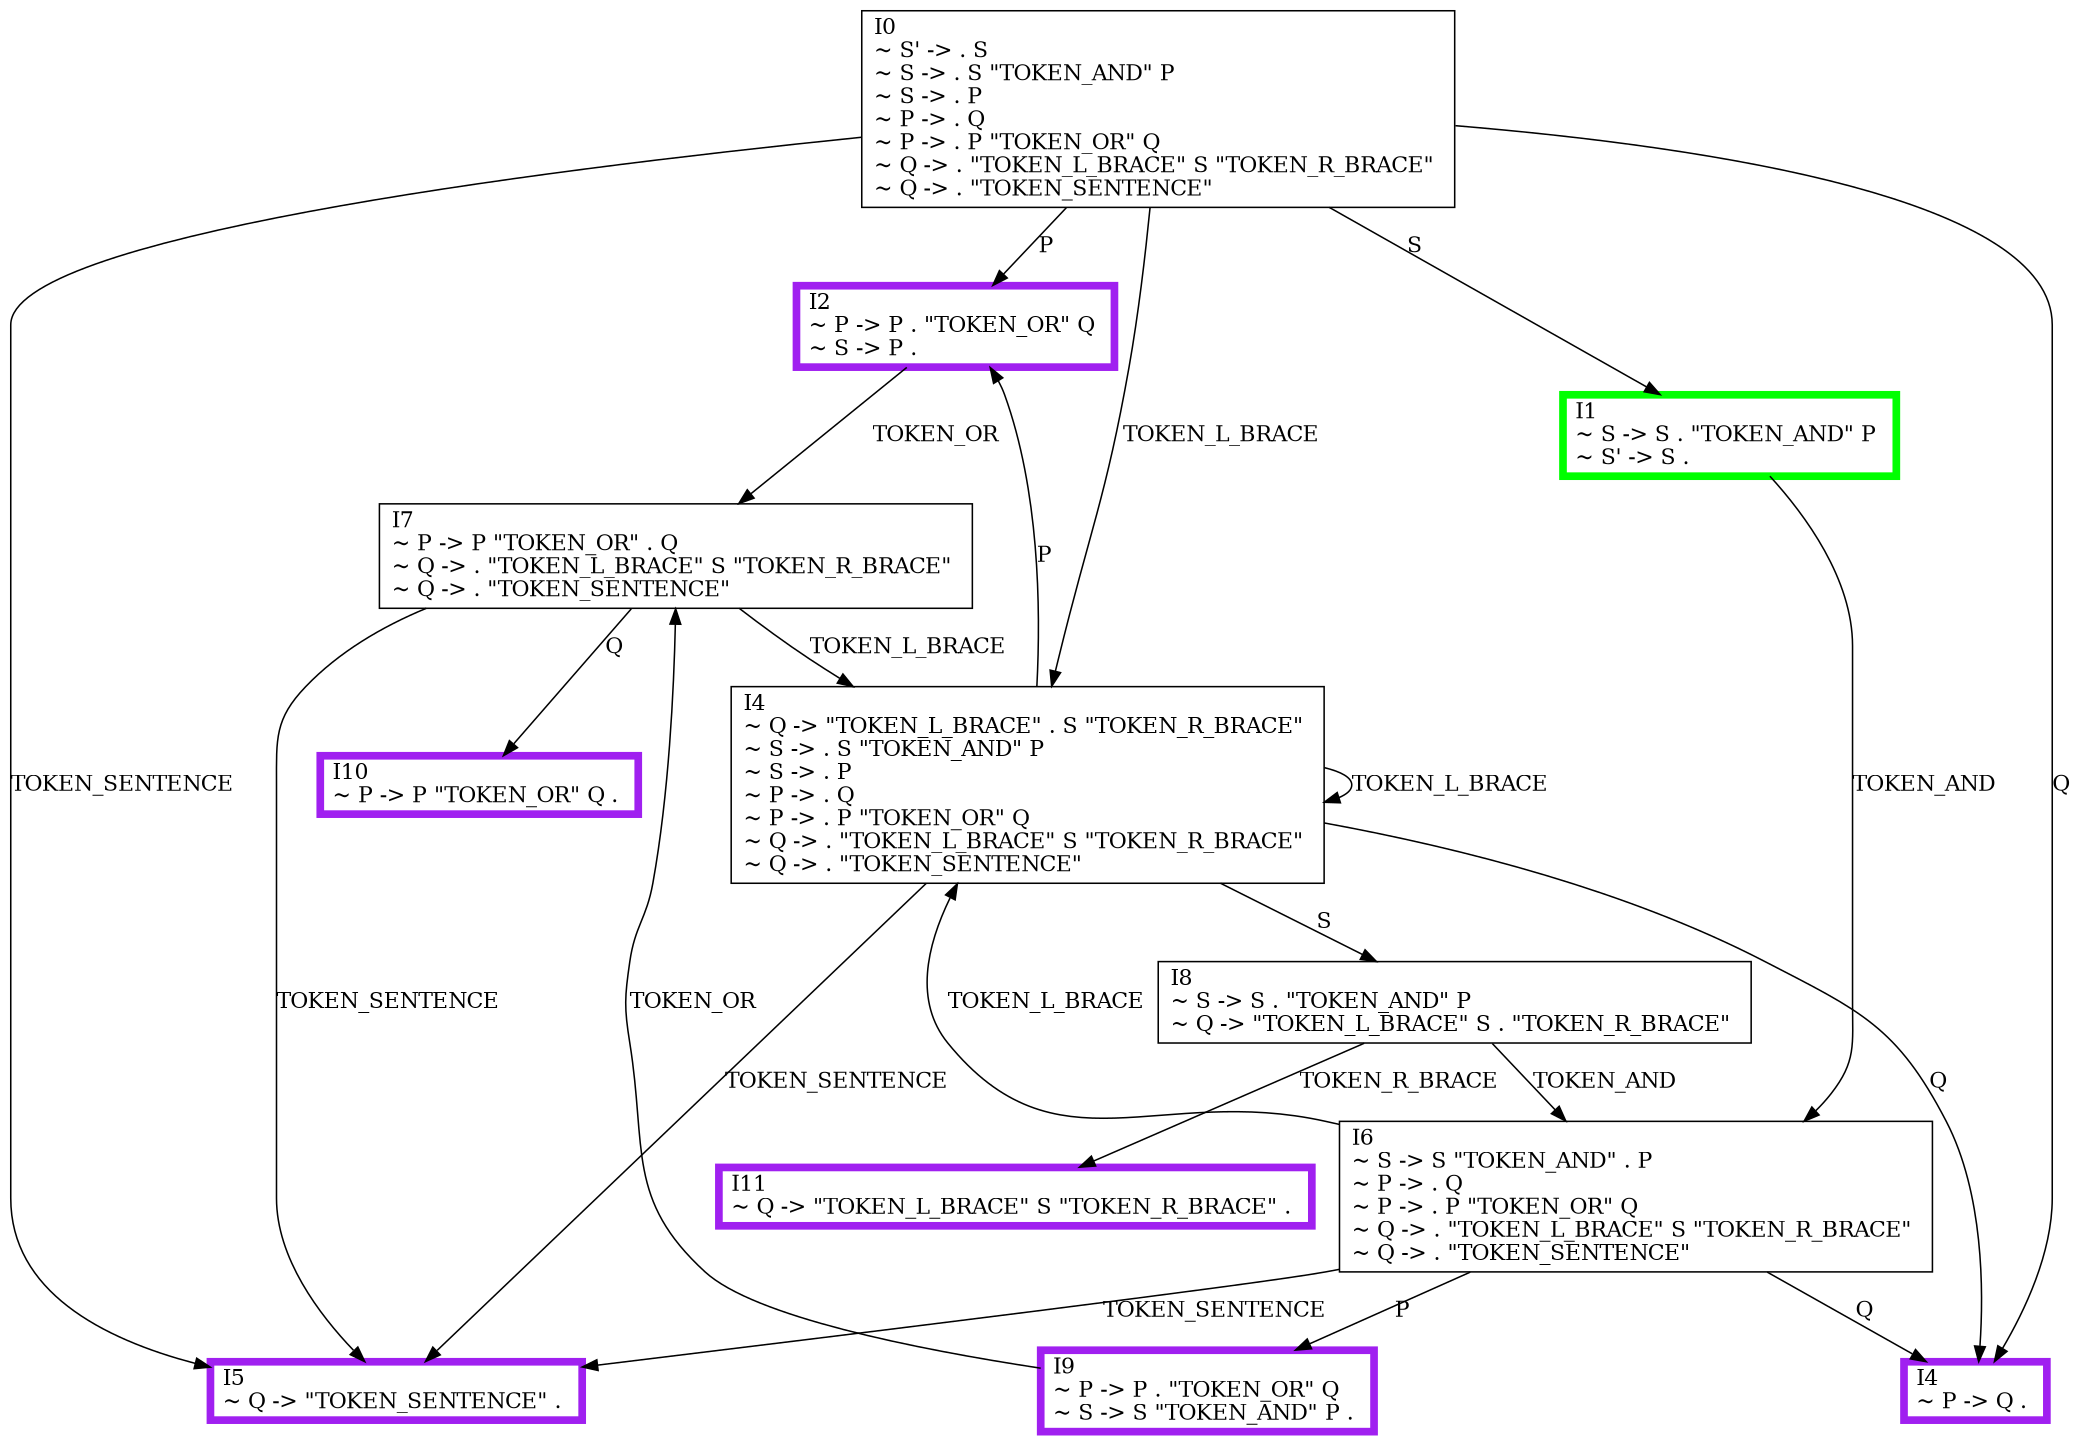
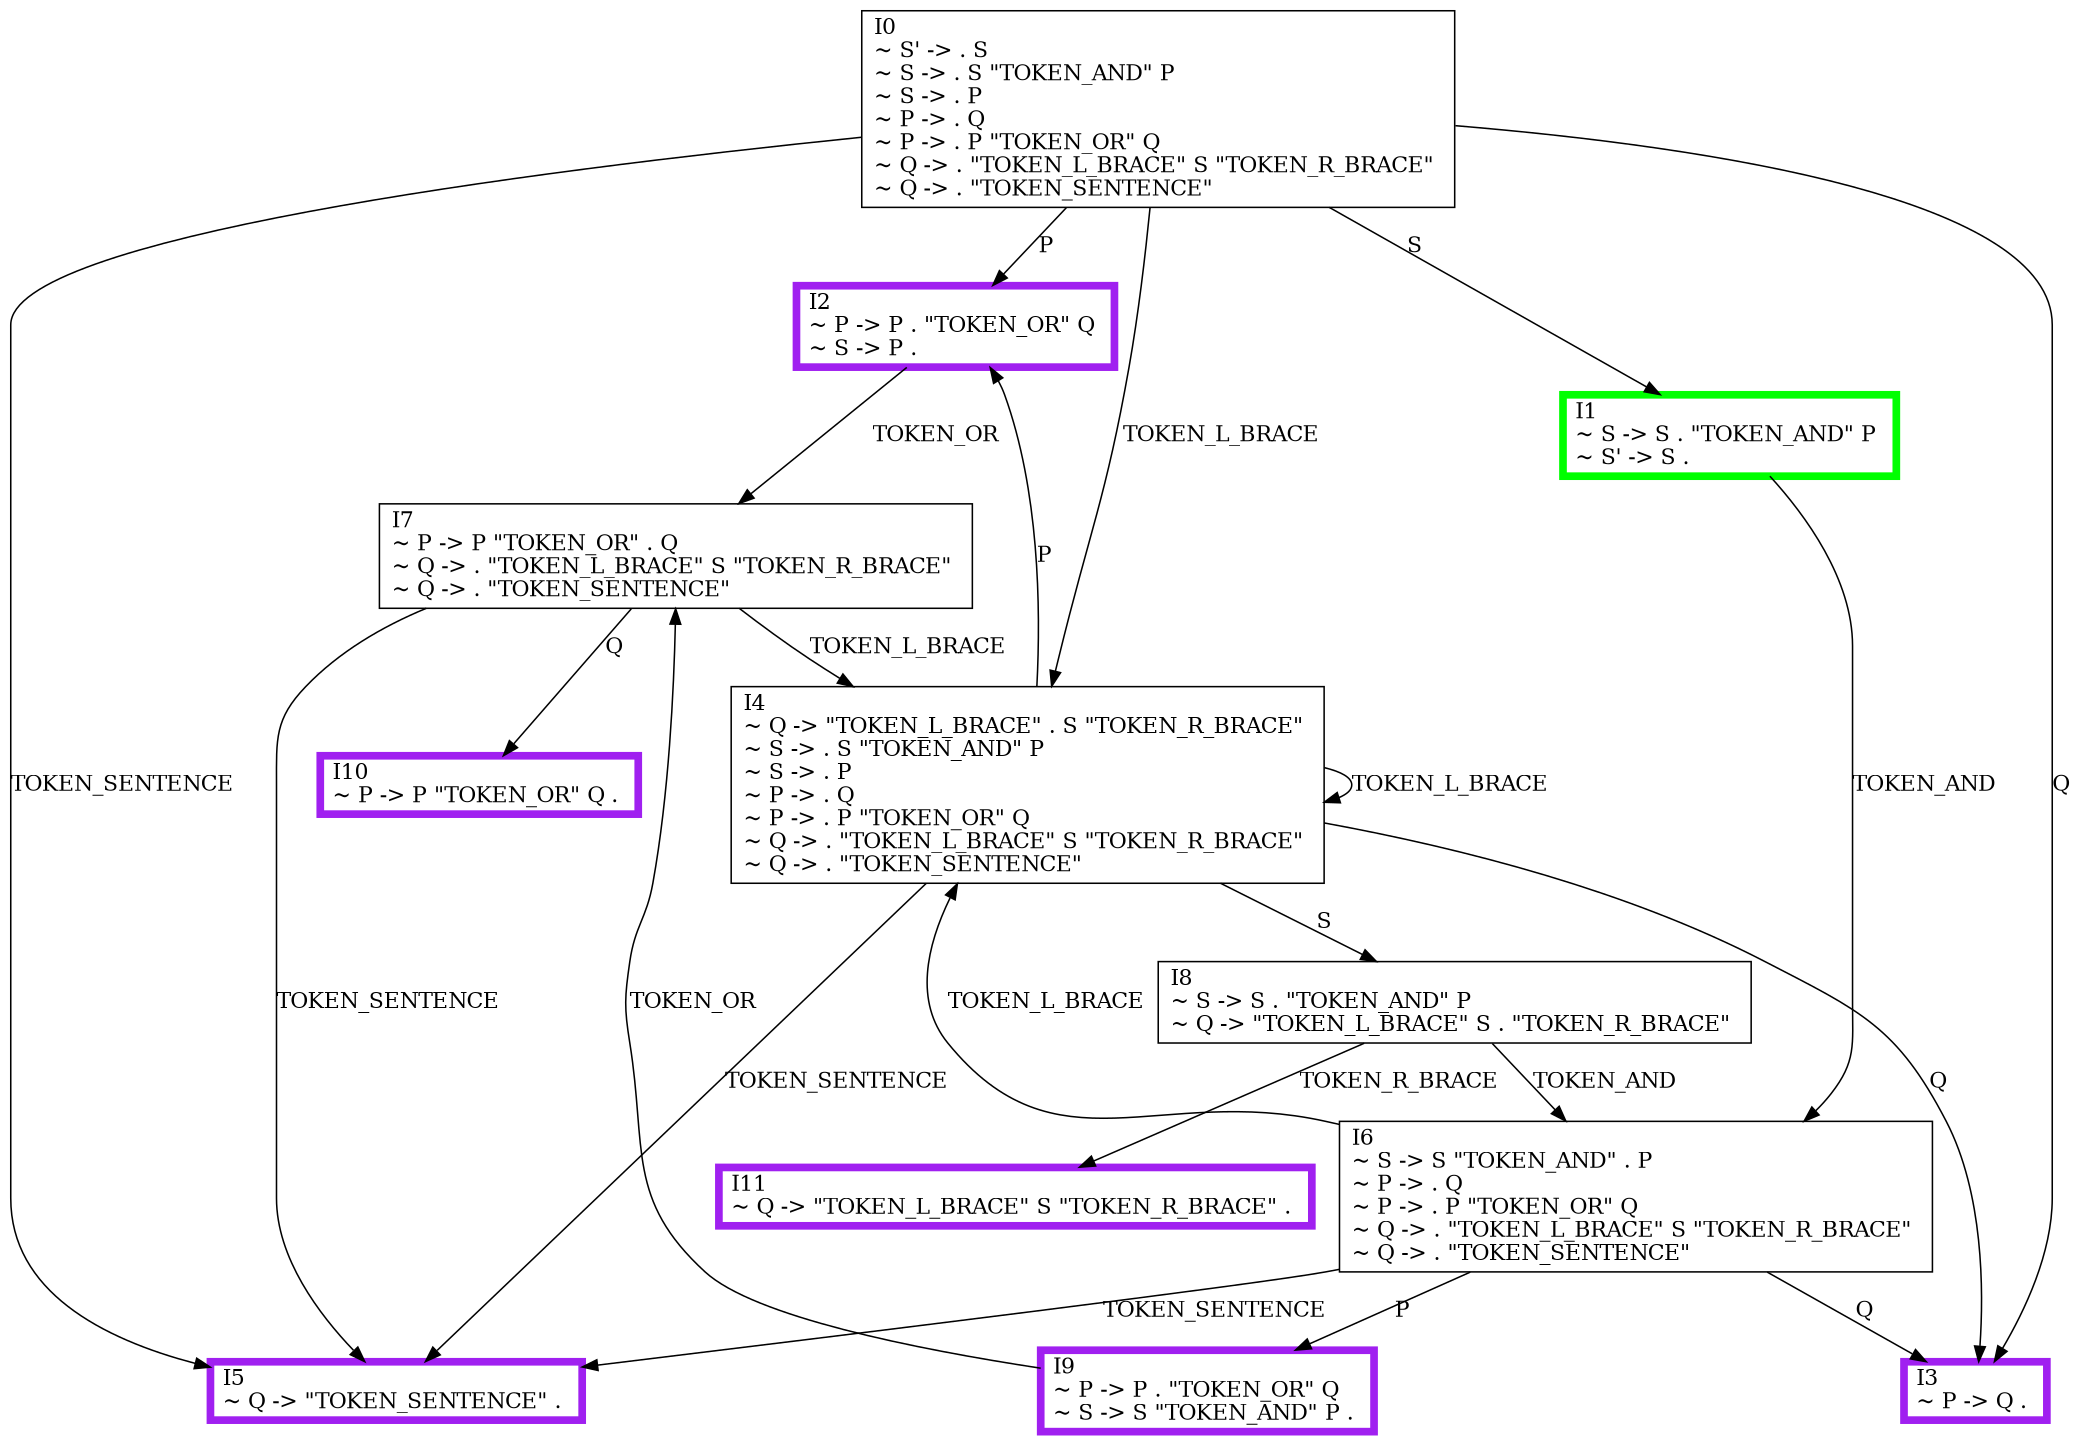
node "I4 ~ P -> Q .": label "I4 ~ P -> Q ." -> "I3 ~ P -> Q ."
